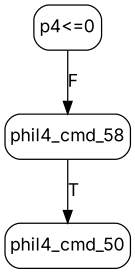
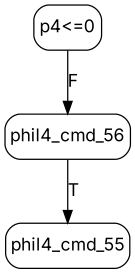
node "phil4_cmd_58": label "phil4_cmd_58" -> "phil4_cmd_56"
node "phil4_cmd_50": label "phil4_cmd_50" -> "phil4_cmd_55"
